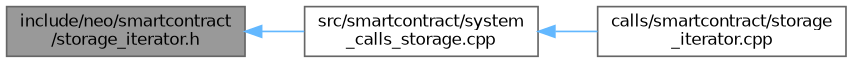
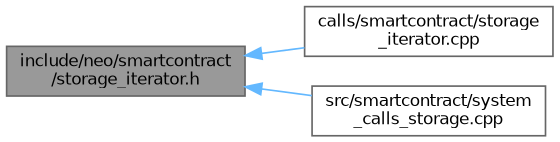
edge "calls/smartcontract/storage _iterator.cpp" -> "src/smartcontract/system _calls_storage.cpp": now "calls/smartcontract/storage _iterator.cpp" -> "include/neo/smartcontract /storage_iterator.h"
